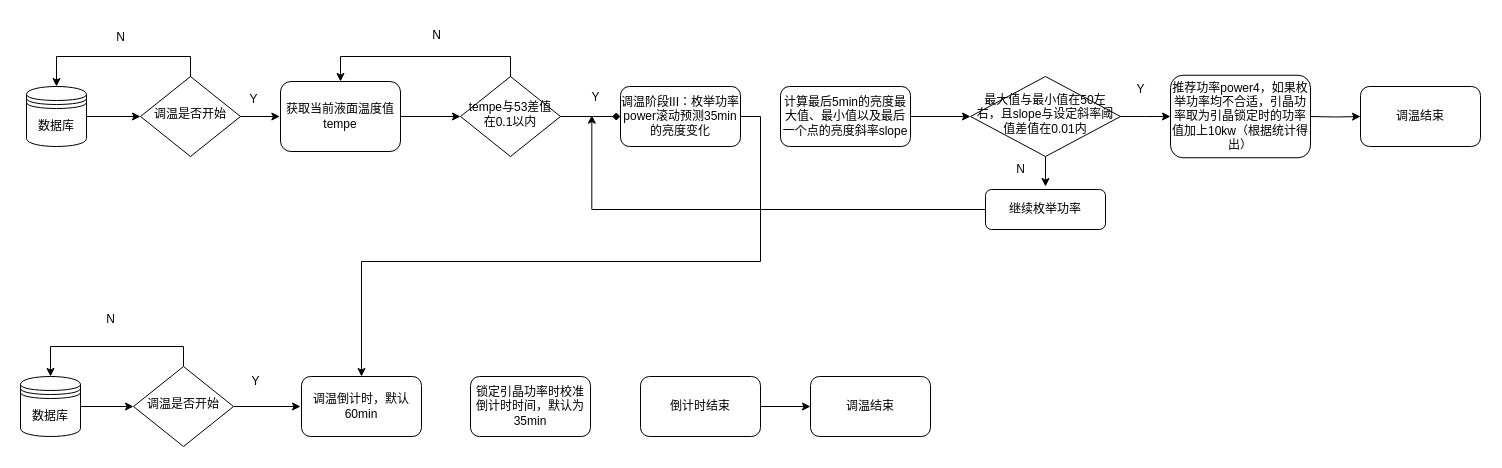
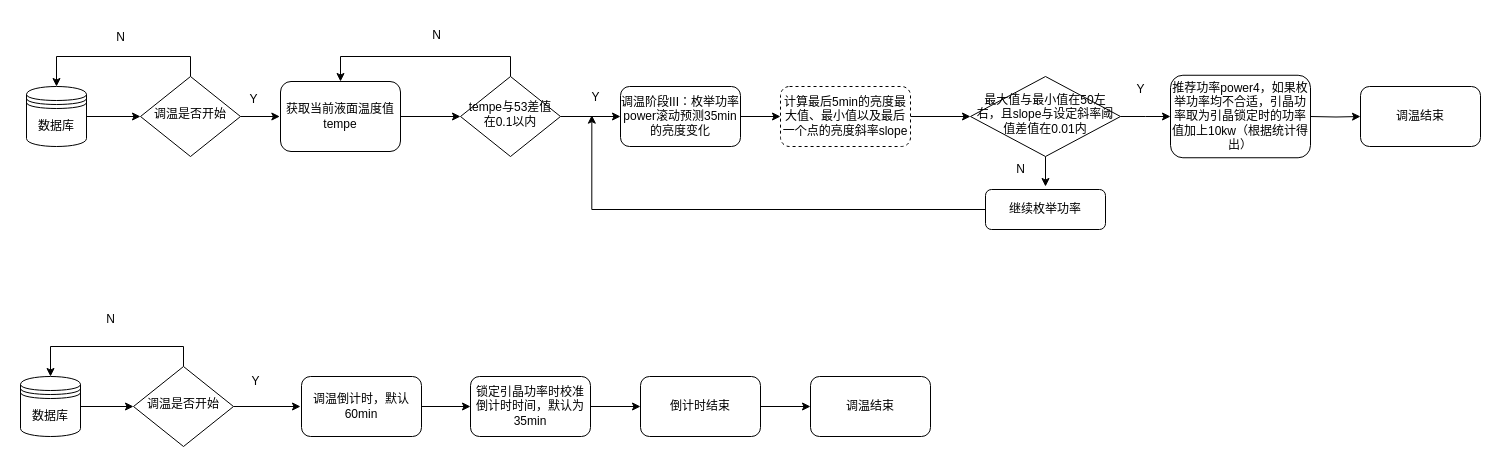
edge "tempe与53差值在0.1以内" -> "调温阶段III：枚举功率power滚动预测35min的亮度变化": arrowhead diamond -> classic
node "计算最后5min的亮度最大值、最小值以及最后一个点的亮度斜率slope": style solid -> dashed
edge "调温阶段III：枚举功率power滚动预测35min的亮度变化" -> "调温倒计时，默认60min": now "调温阶段III：枚举功率power滚动预测35min的亮度变化" -> "计算最后5min的亮度最大值、最小值以及最后一个点的亮度斜率slope"
edge "调温倒计时，默认60min" -> "锁定引晶功率时校准倒计时时间，默认为35min": added
edge "锁定引晶功率时校准倒计时时间，默认为35min" -> "倒计时结束": added
